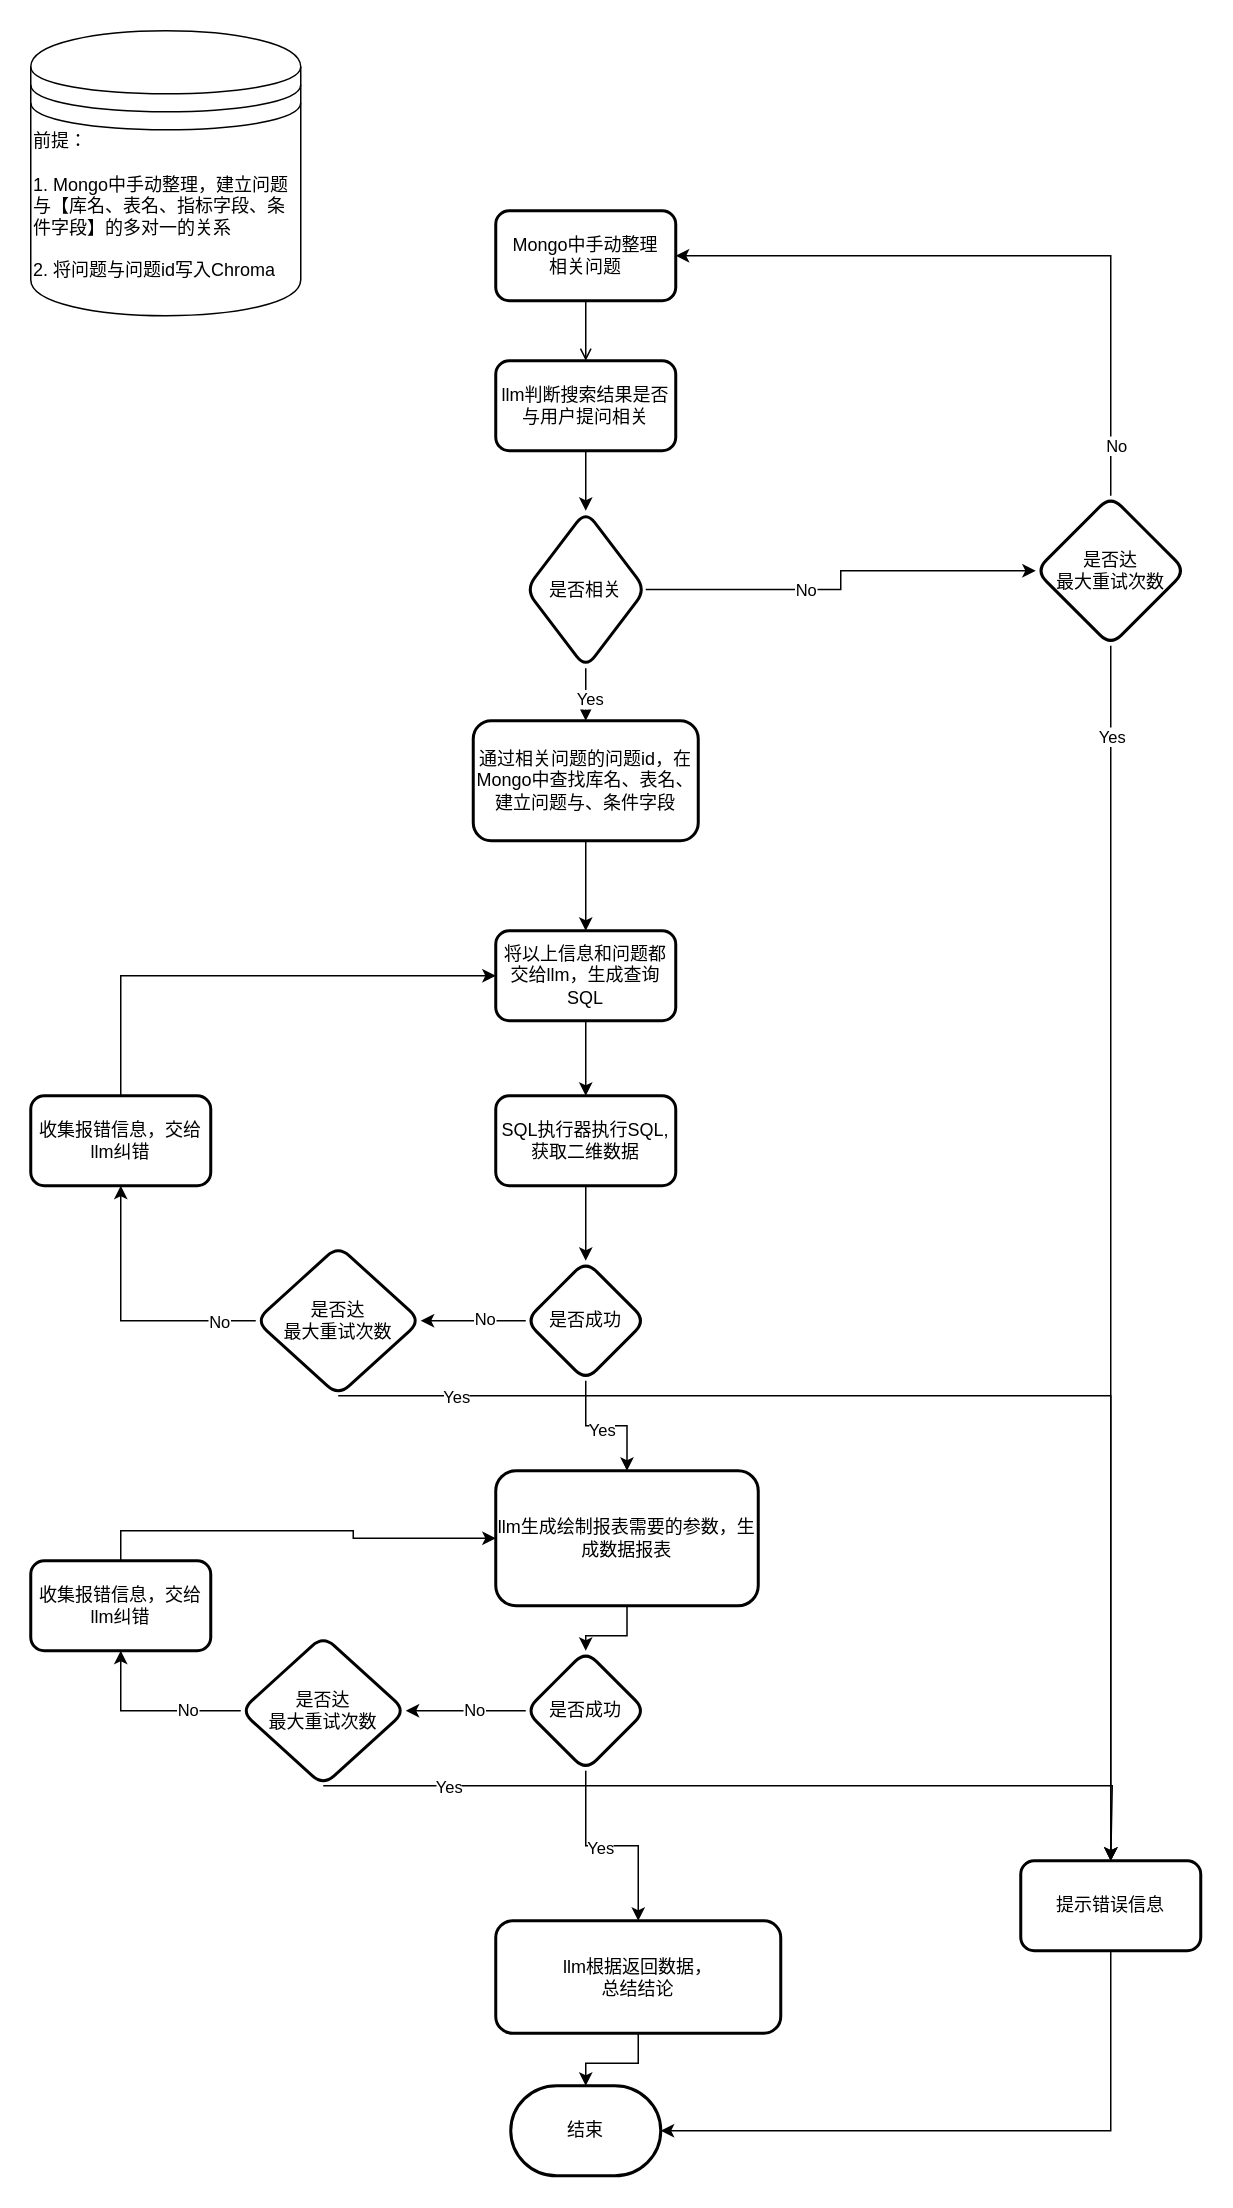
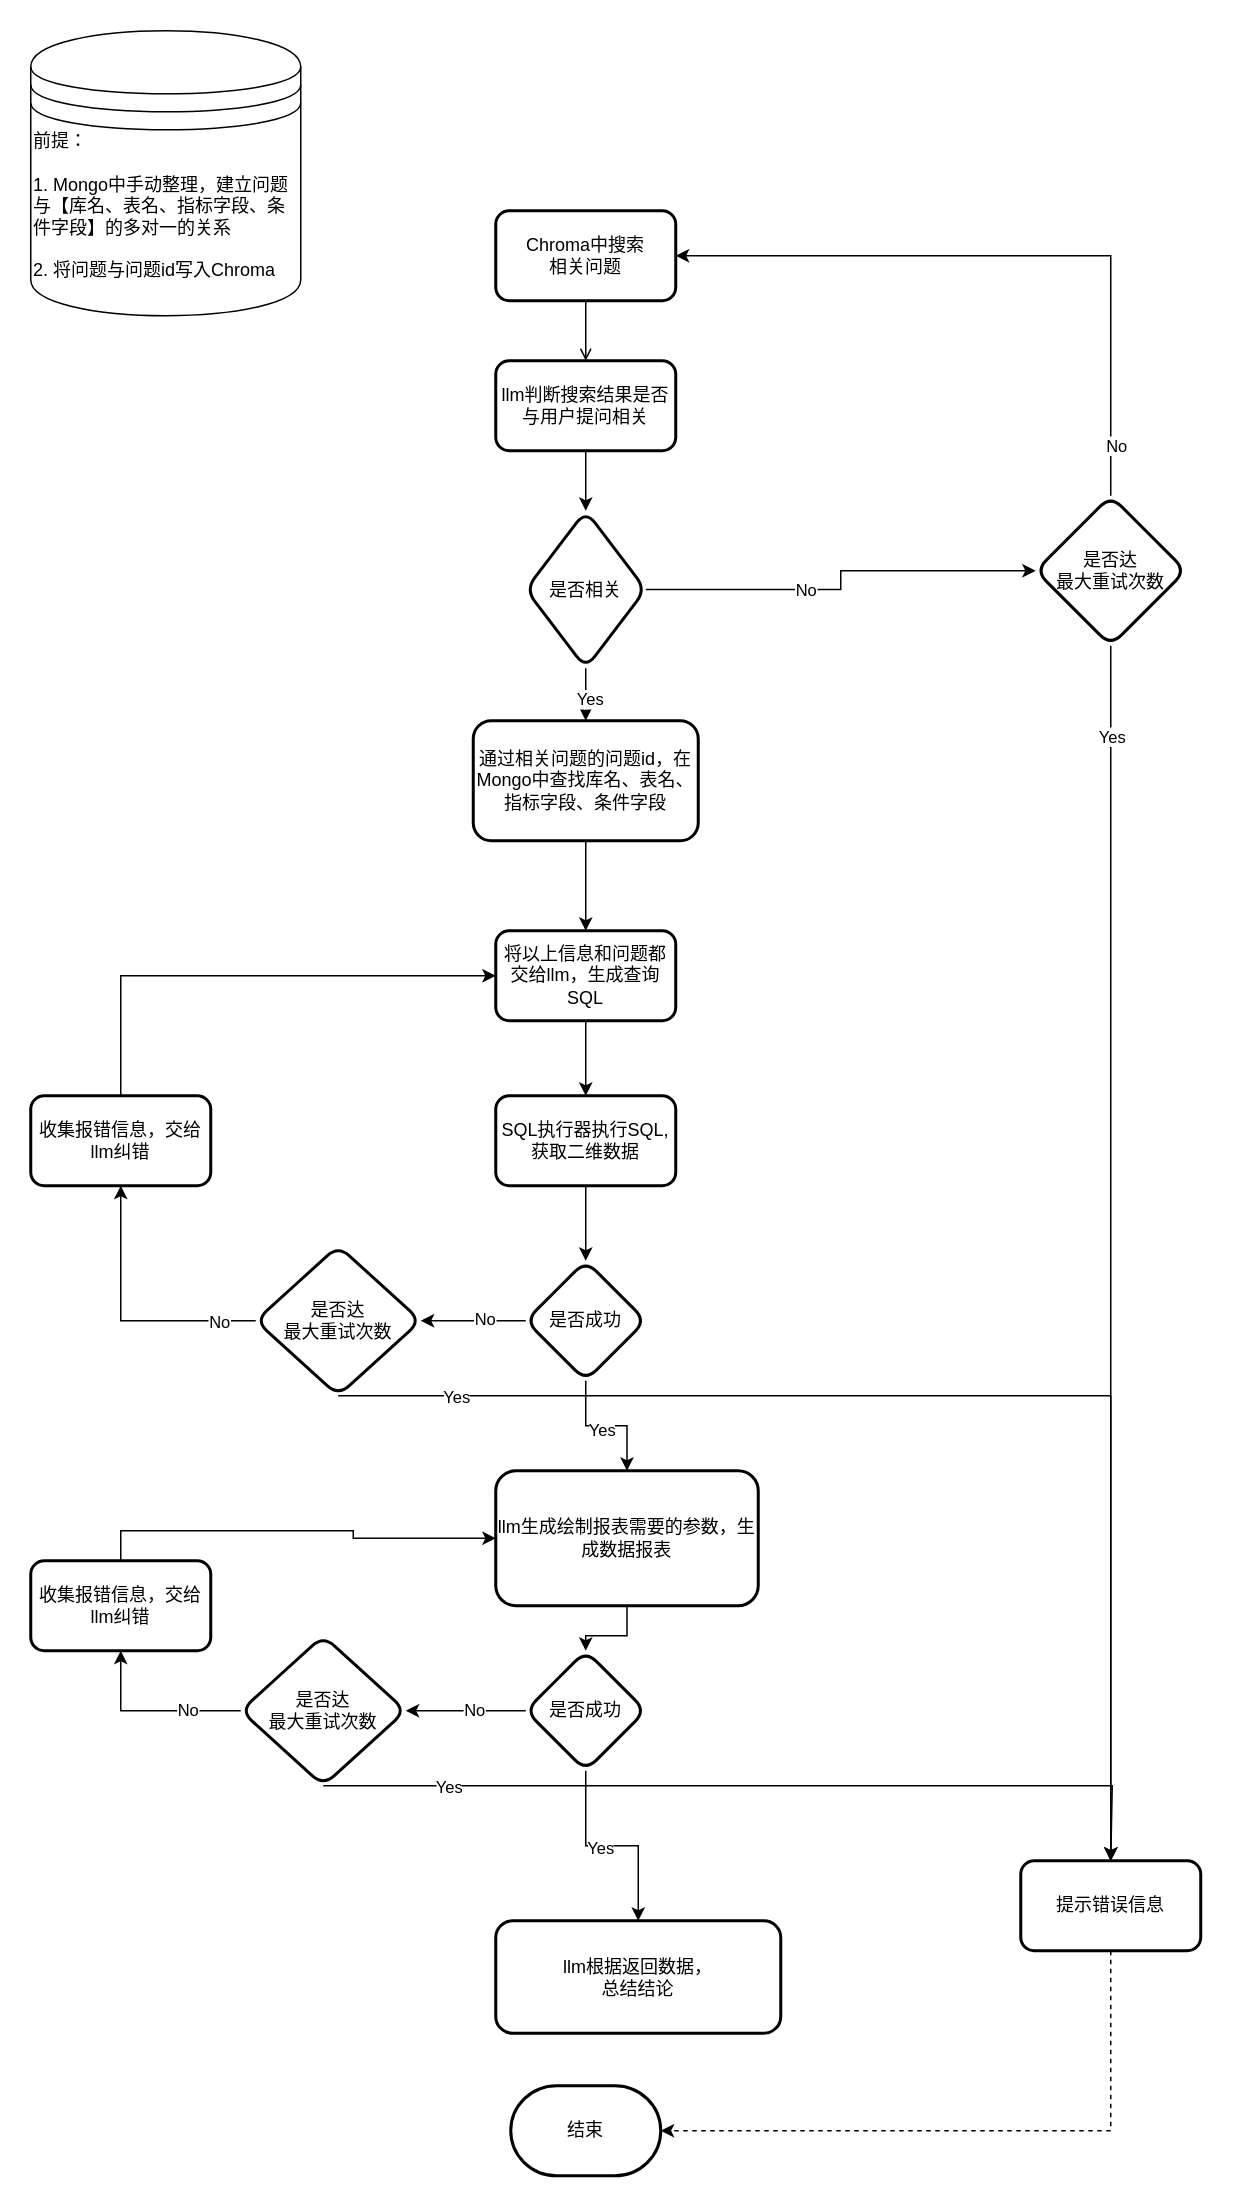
node "Mongo中手动整理 相关问题": label "Mongo中手动整理 相关问题" -> "Chroma中搜索 相关问题"
node "通过相关问题的问题id，在Mongo中查找库名、表名、建立问题与、条件字段": label "通过相关问题的问题id，在Mongo中查找库名、表名、建立问题与、条件字段" -> "通过相关问题的问题id，在Mongo中查找库名、表名、指标字段、条件字段"
edge "llm根据返回数据， 总结结论" -> "结束": removed
edge "提示错误信息" -> "结束": style solid -> dashed
